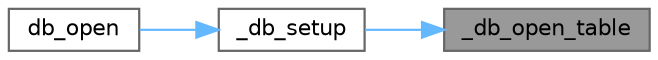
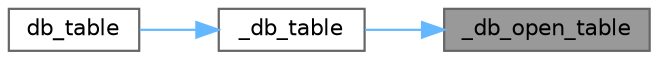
node "db_open": label "db_open" -> "db_table"
node "_db_setup": label "_db_setup" -> "_db_table"
